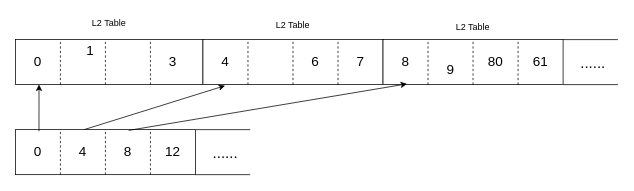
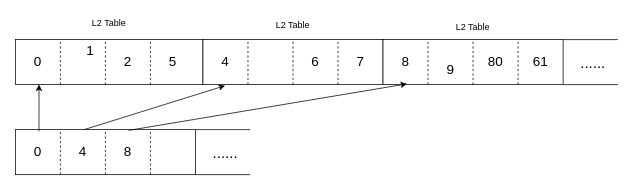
node "2": added
node "3": label "3" -> "5"
node "12": removed
